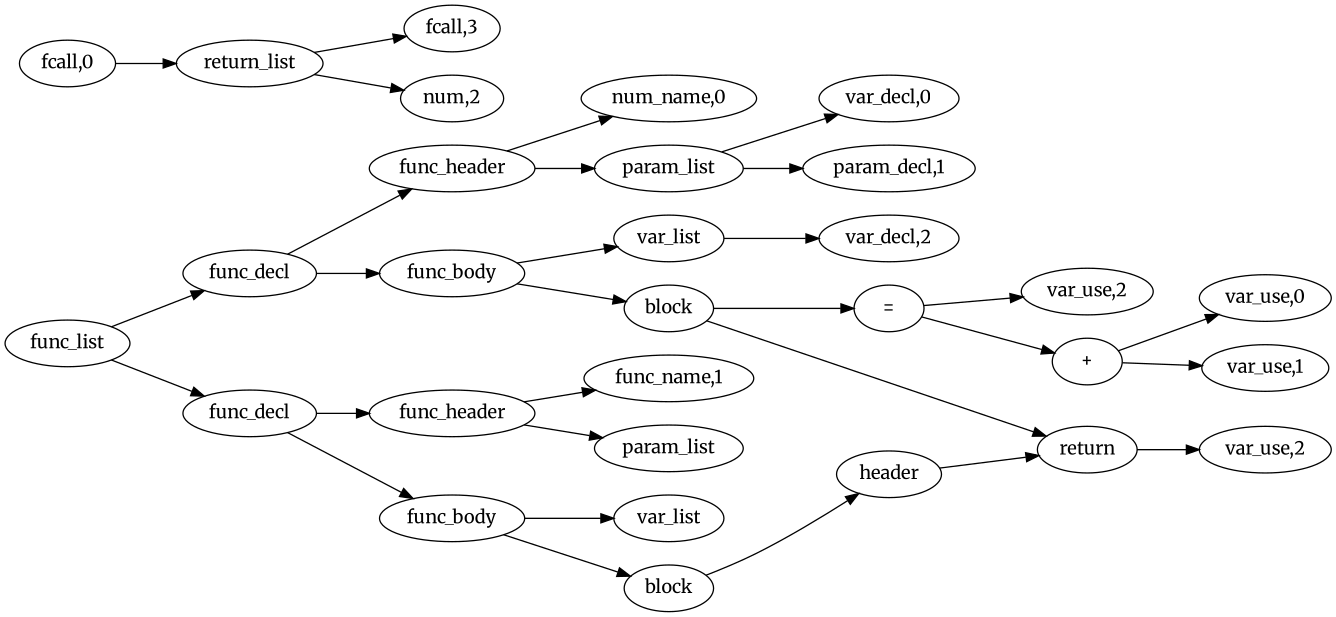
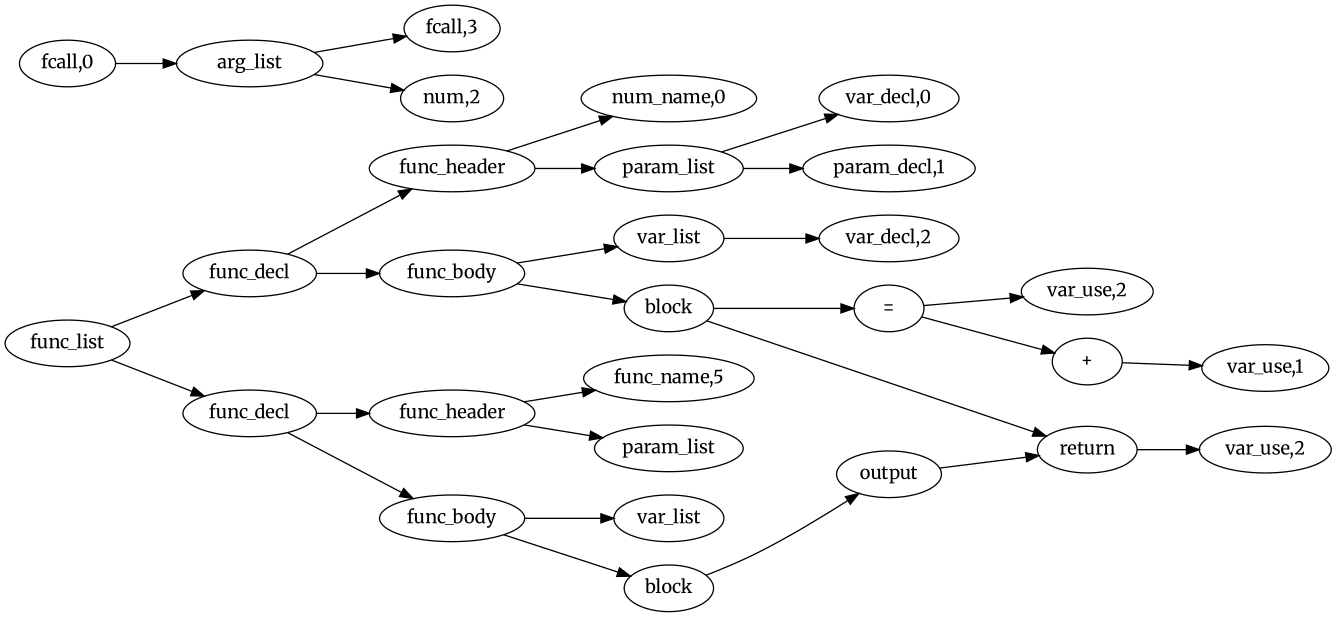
node "return_list": label "return_list" -> "arg_list"
node "var_use,0": removed
node "func_name,1": label "func_name,1" -> "func_name,5"
node "header": label "header" -> "output"
